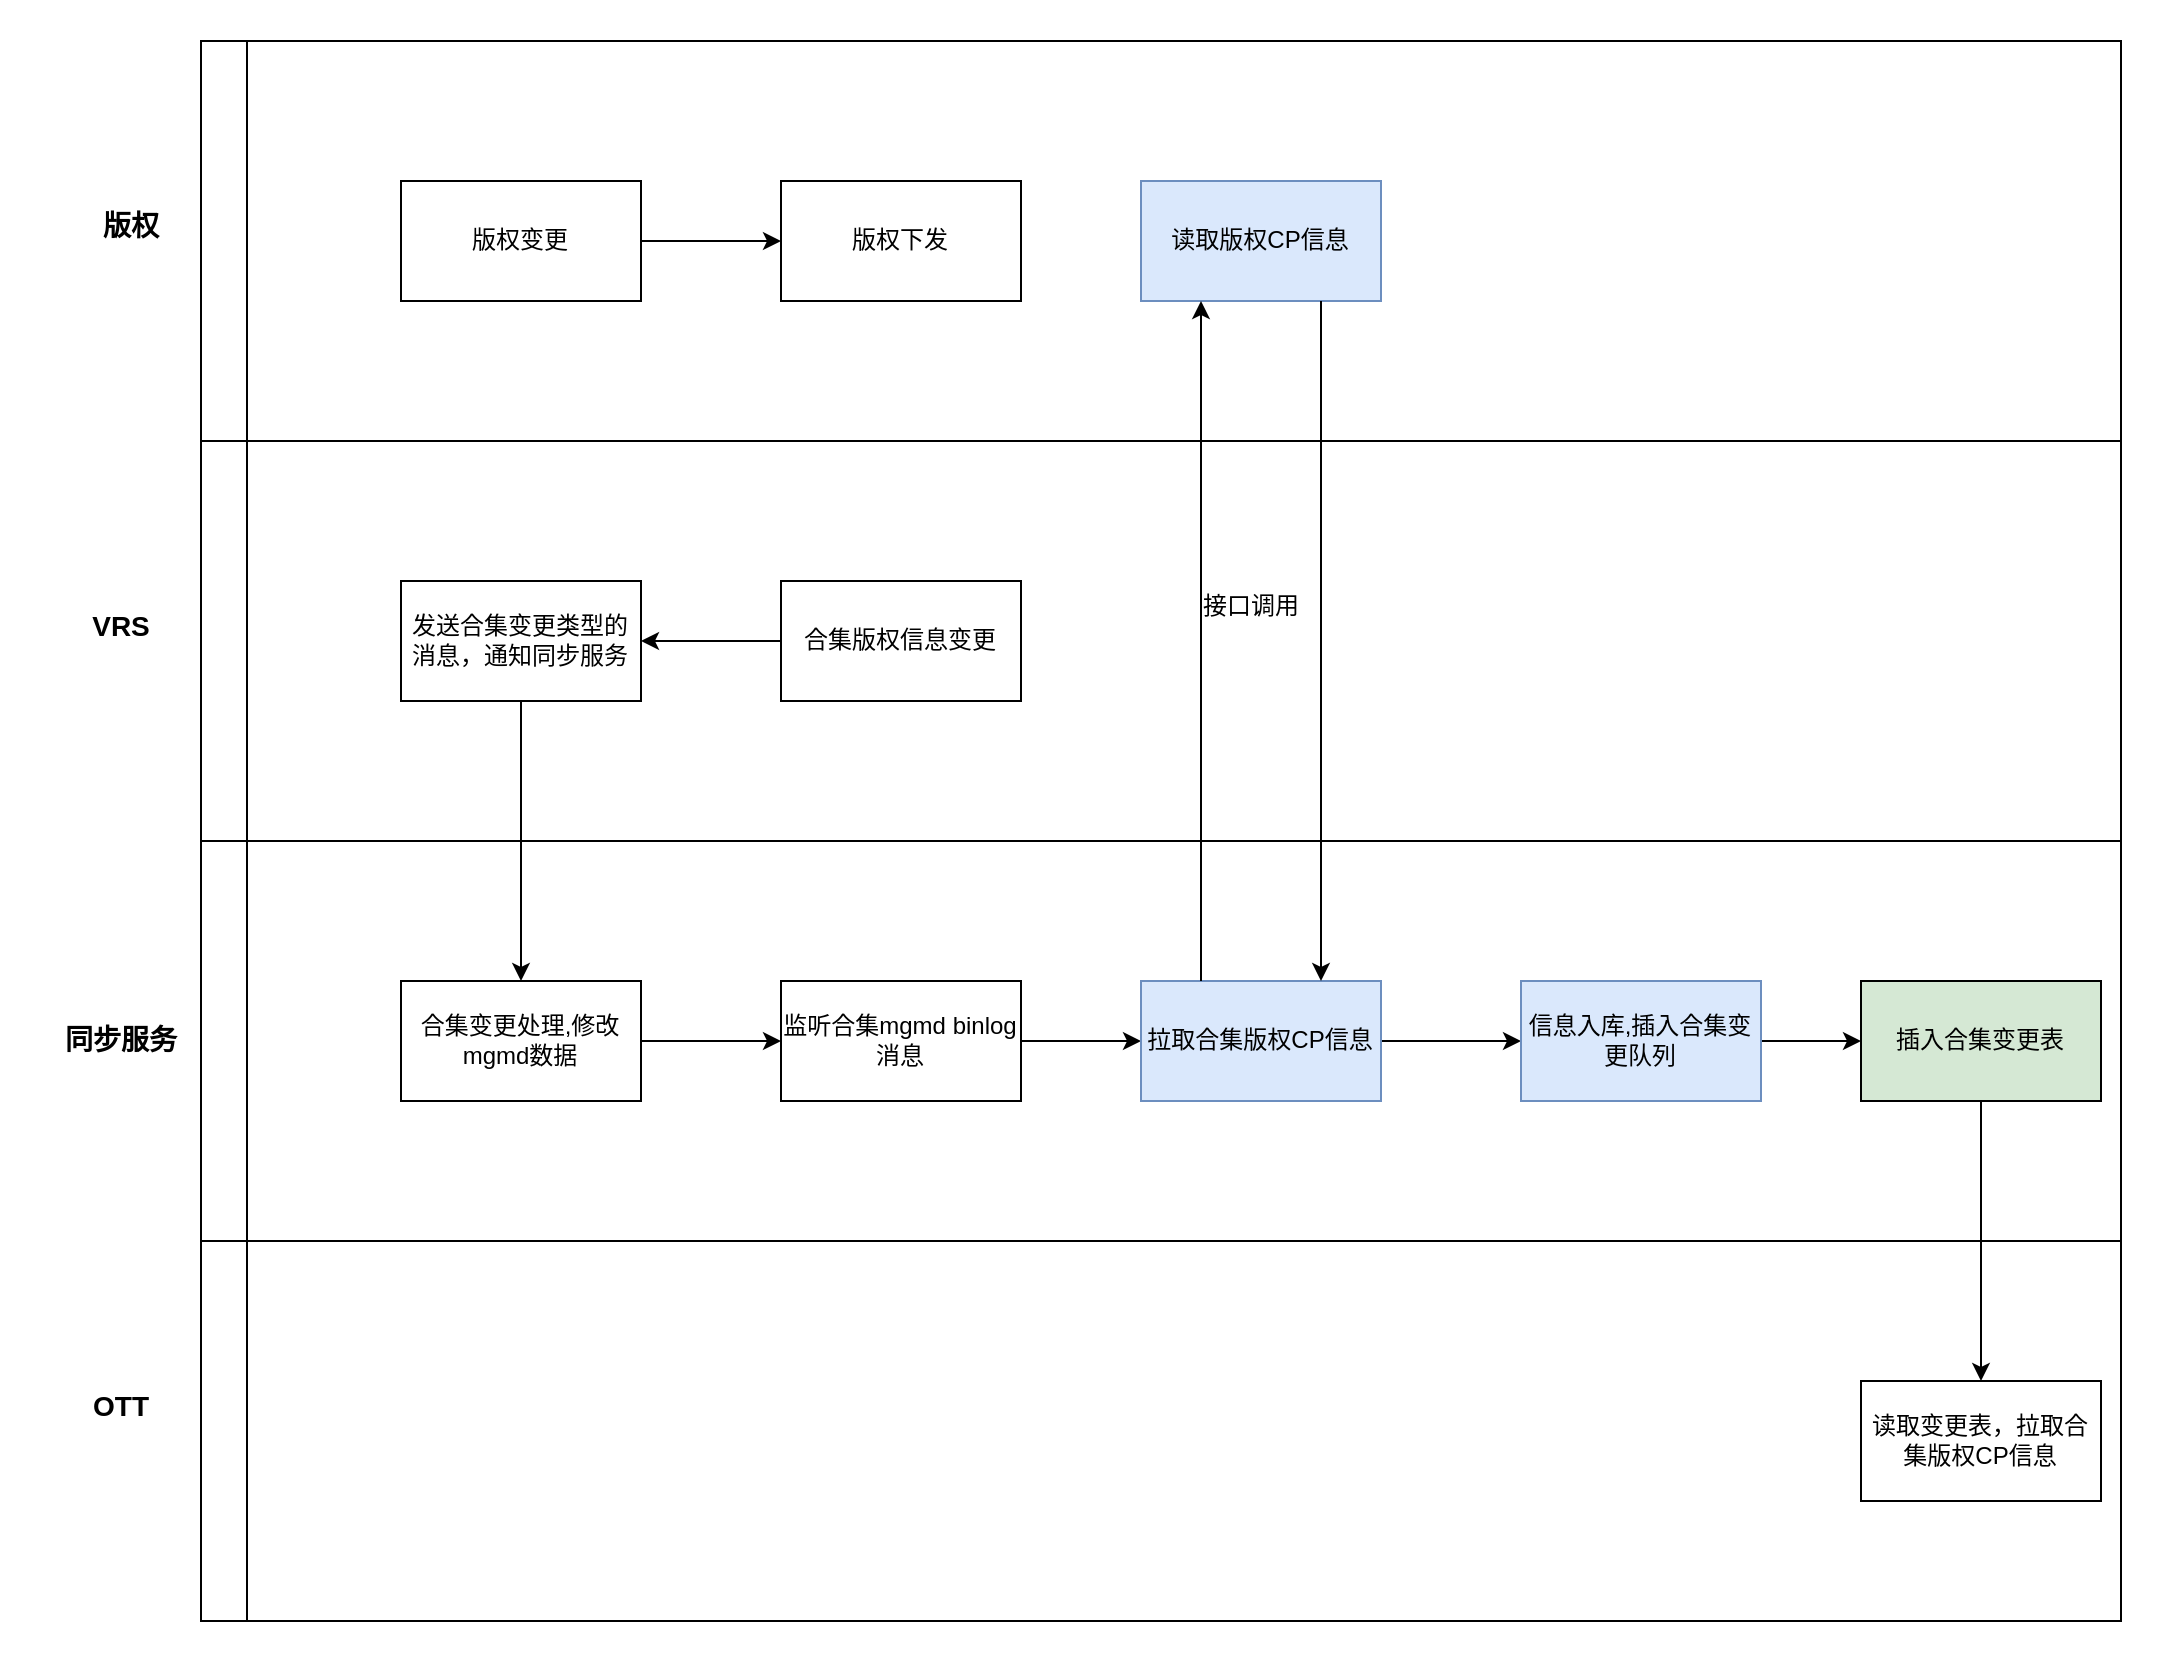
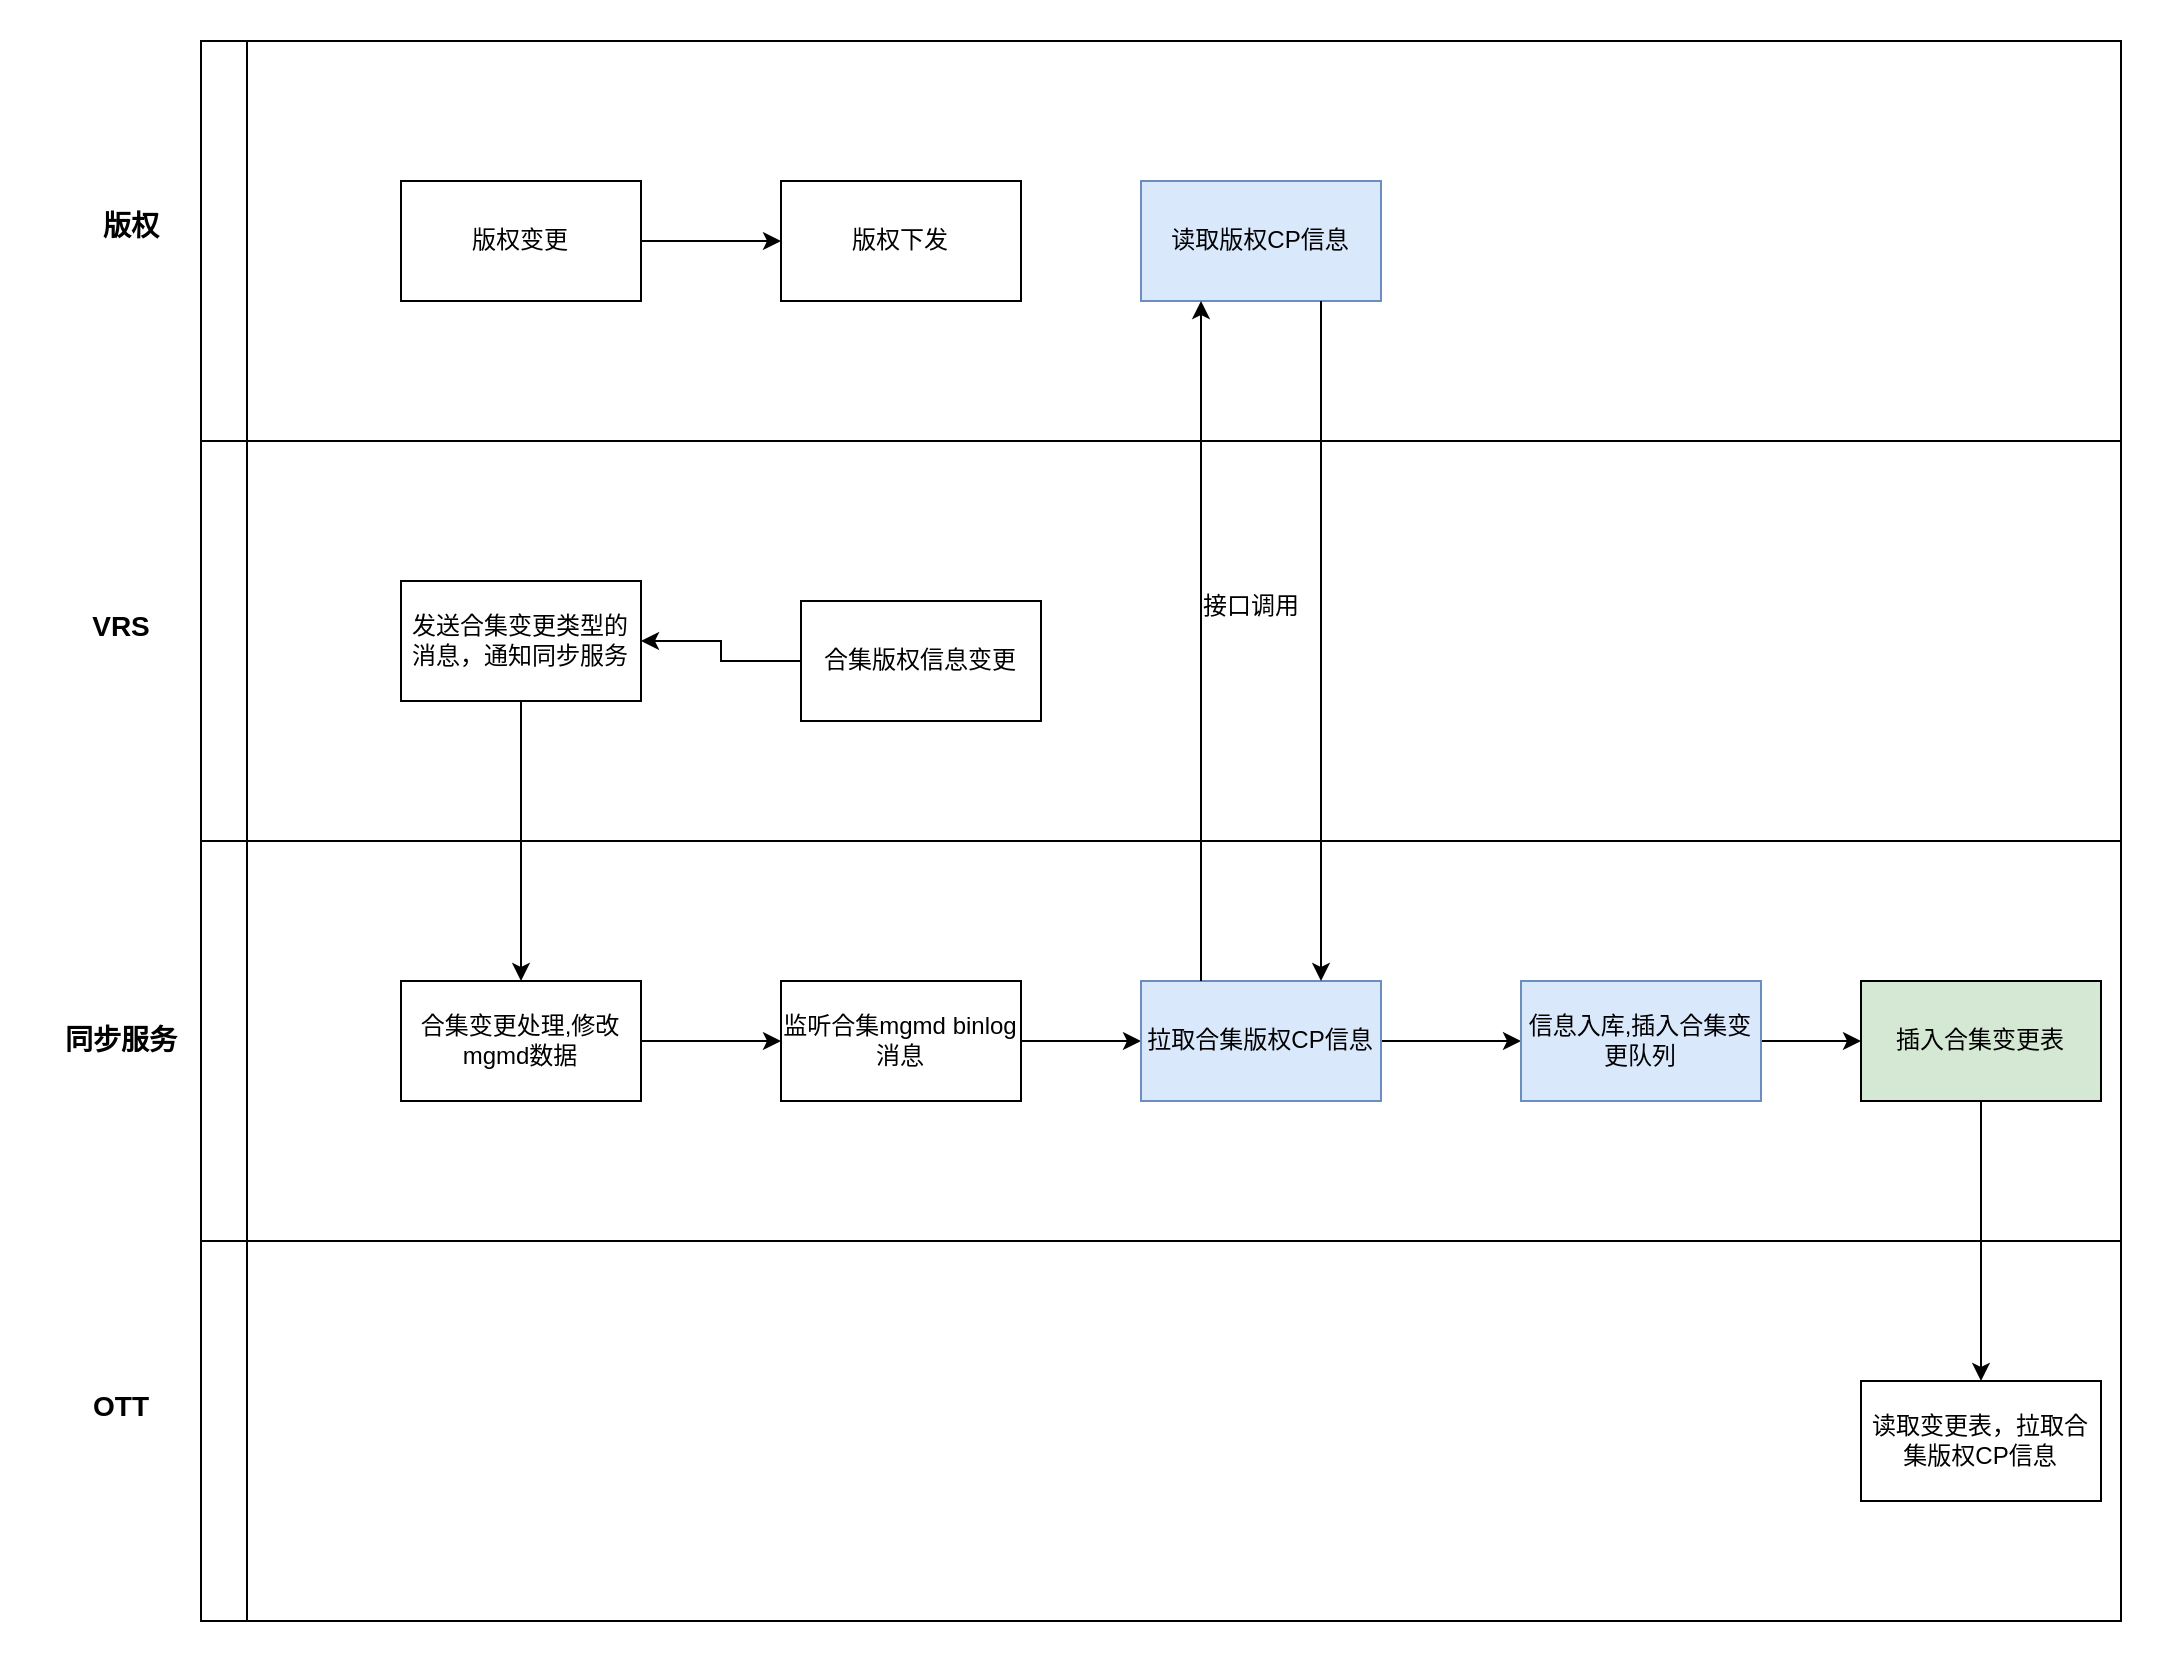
node "合集版权信息变更": moved (901, 641) -> (921, 661)
